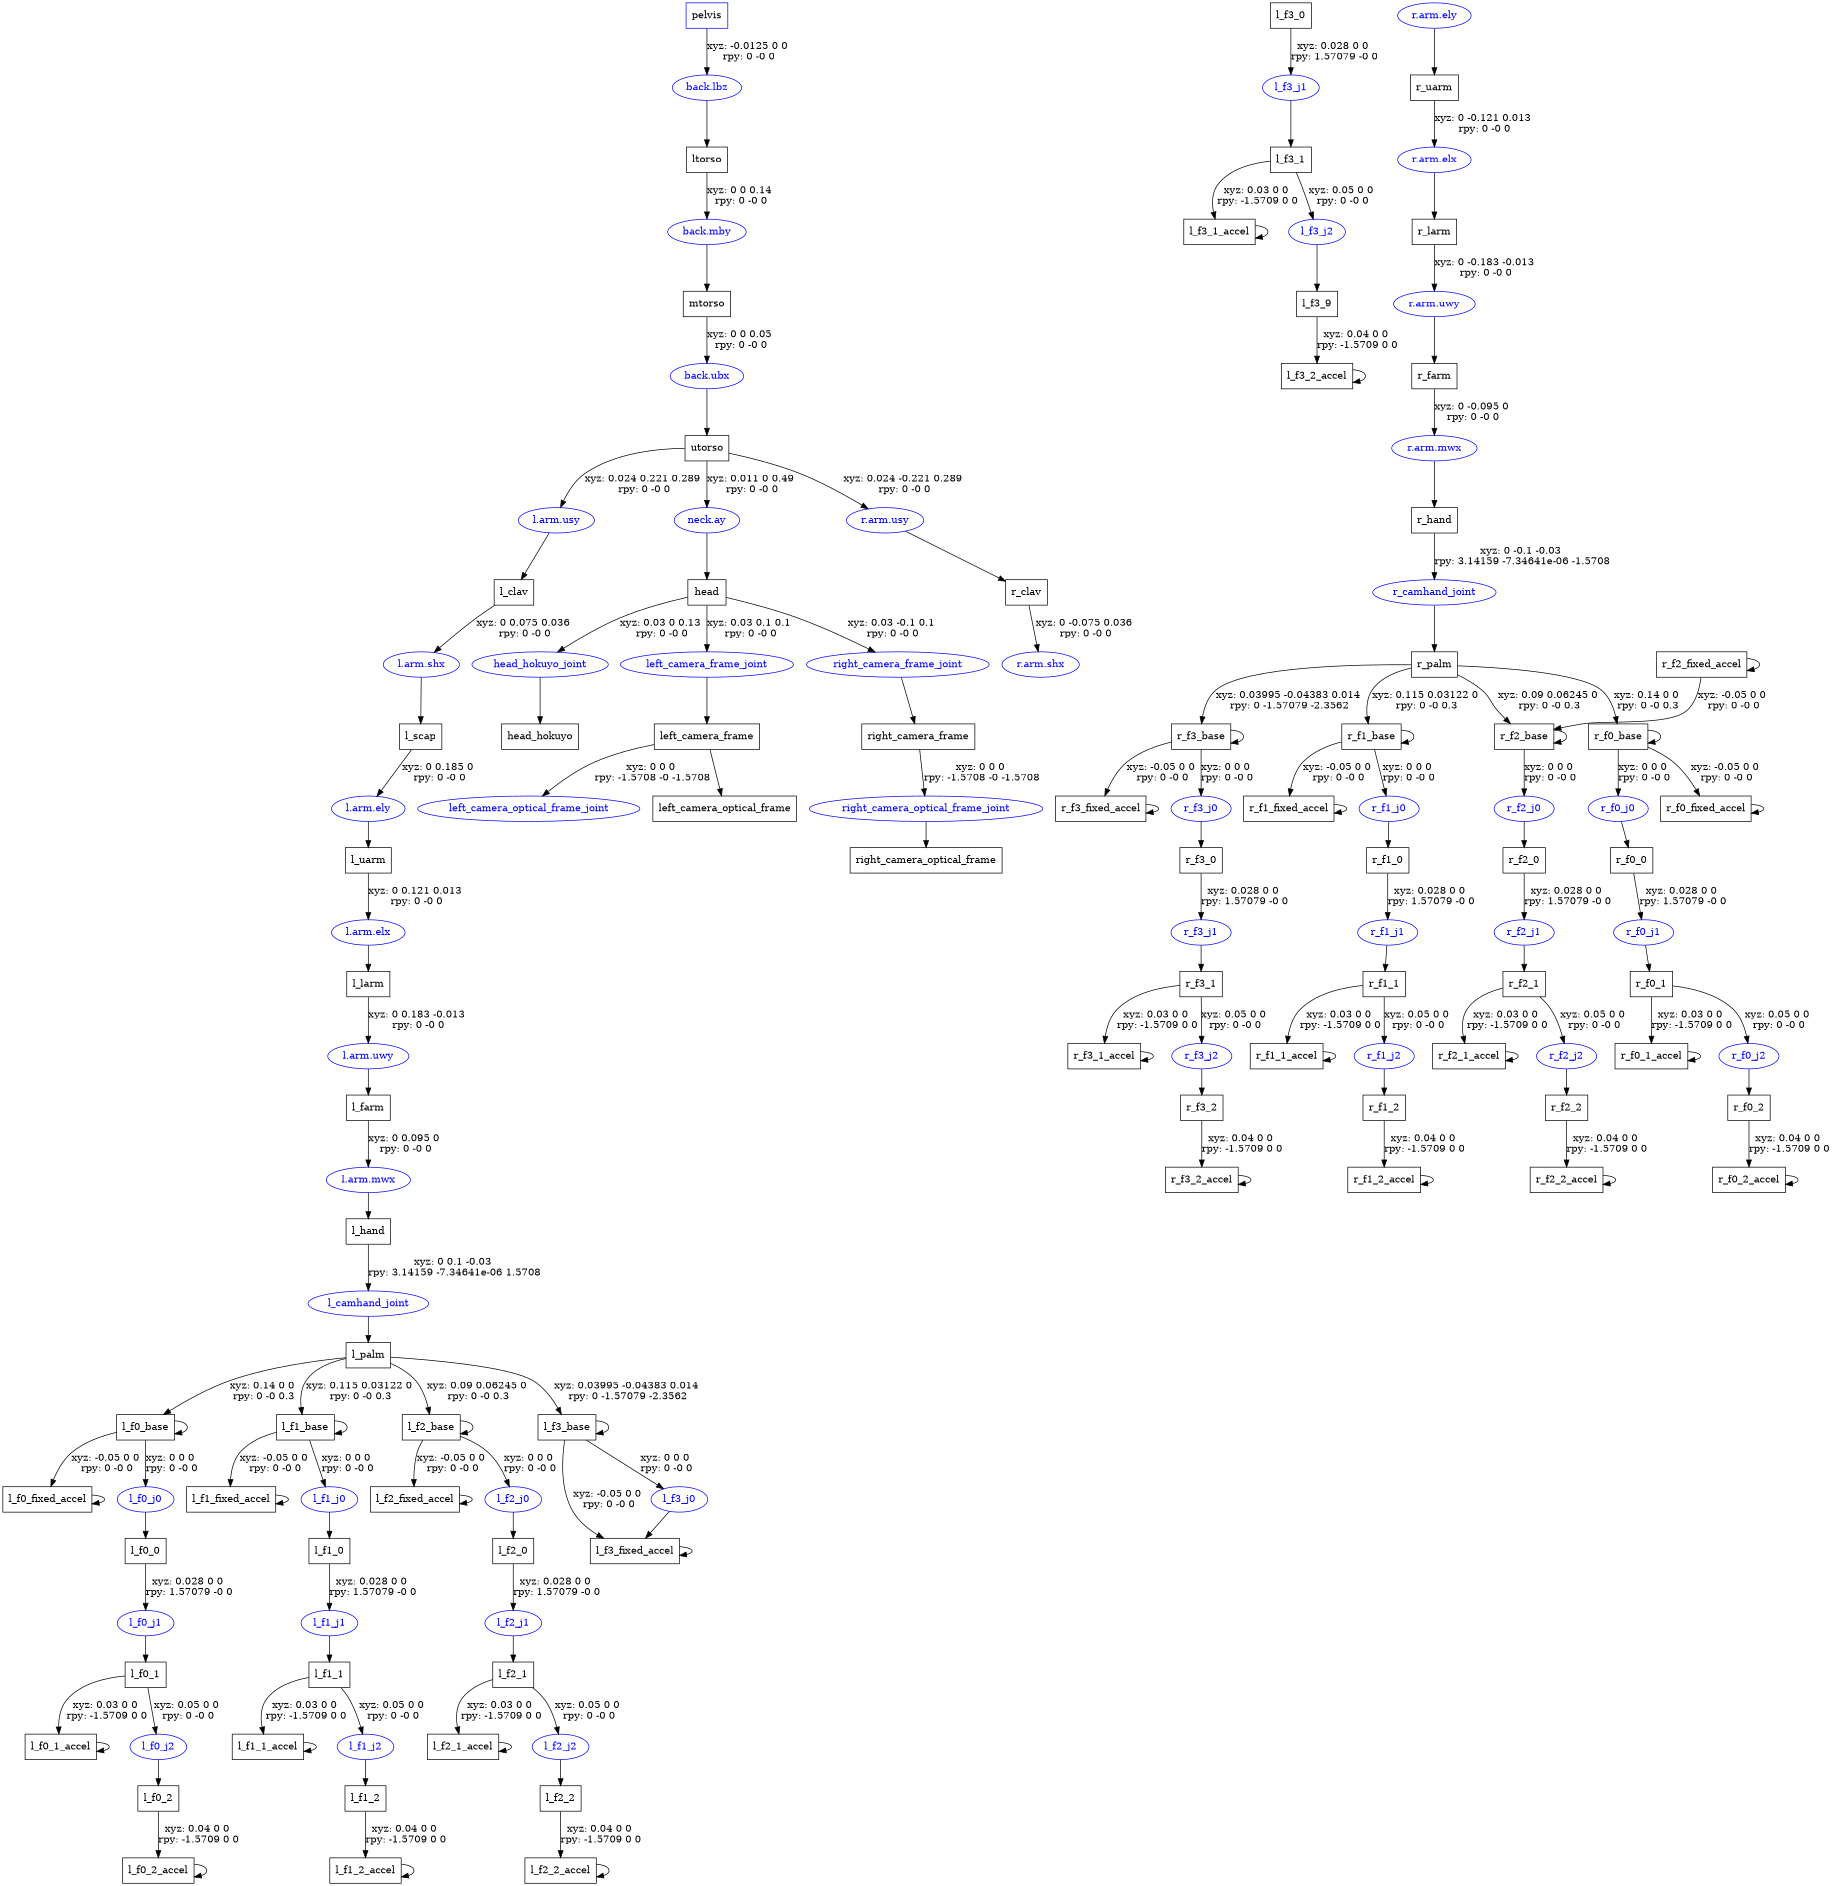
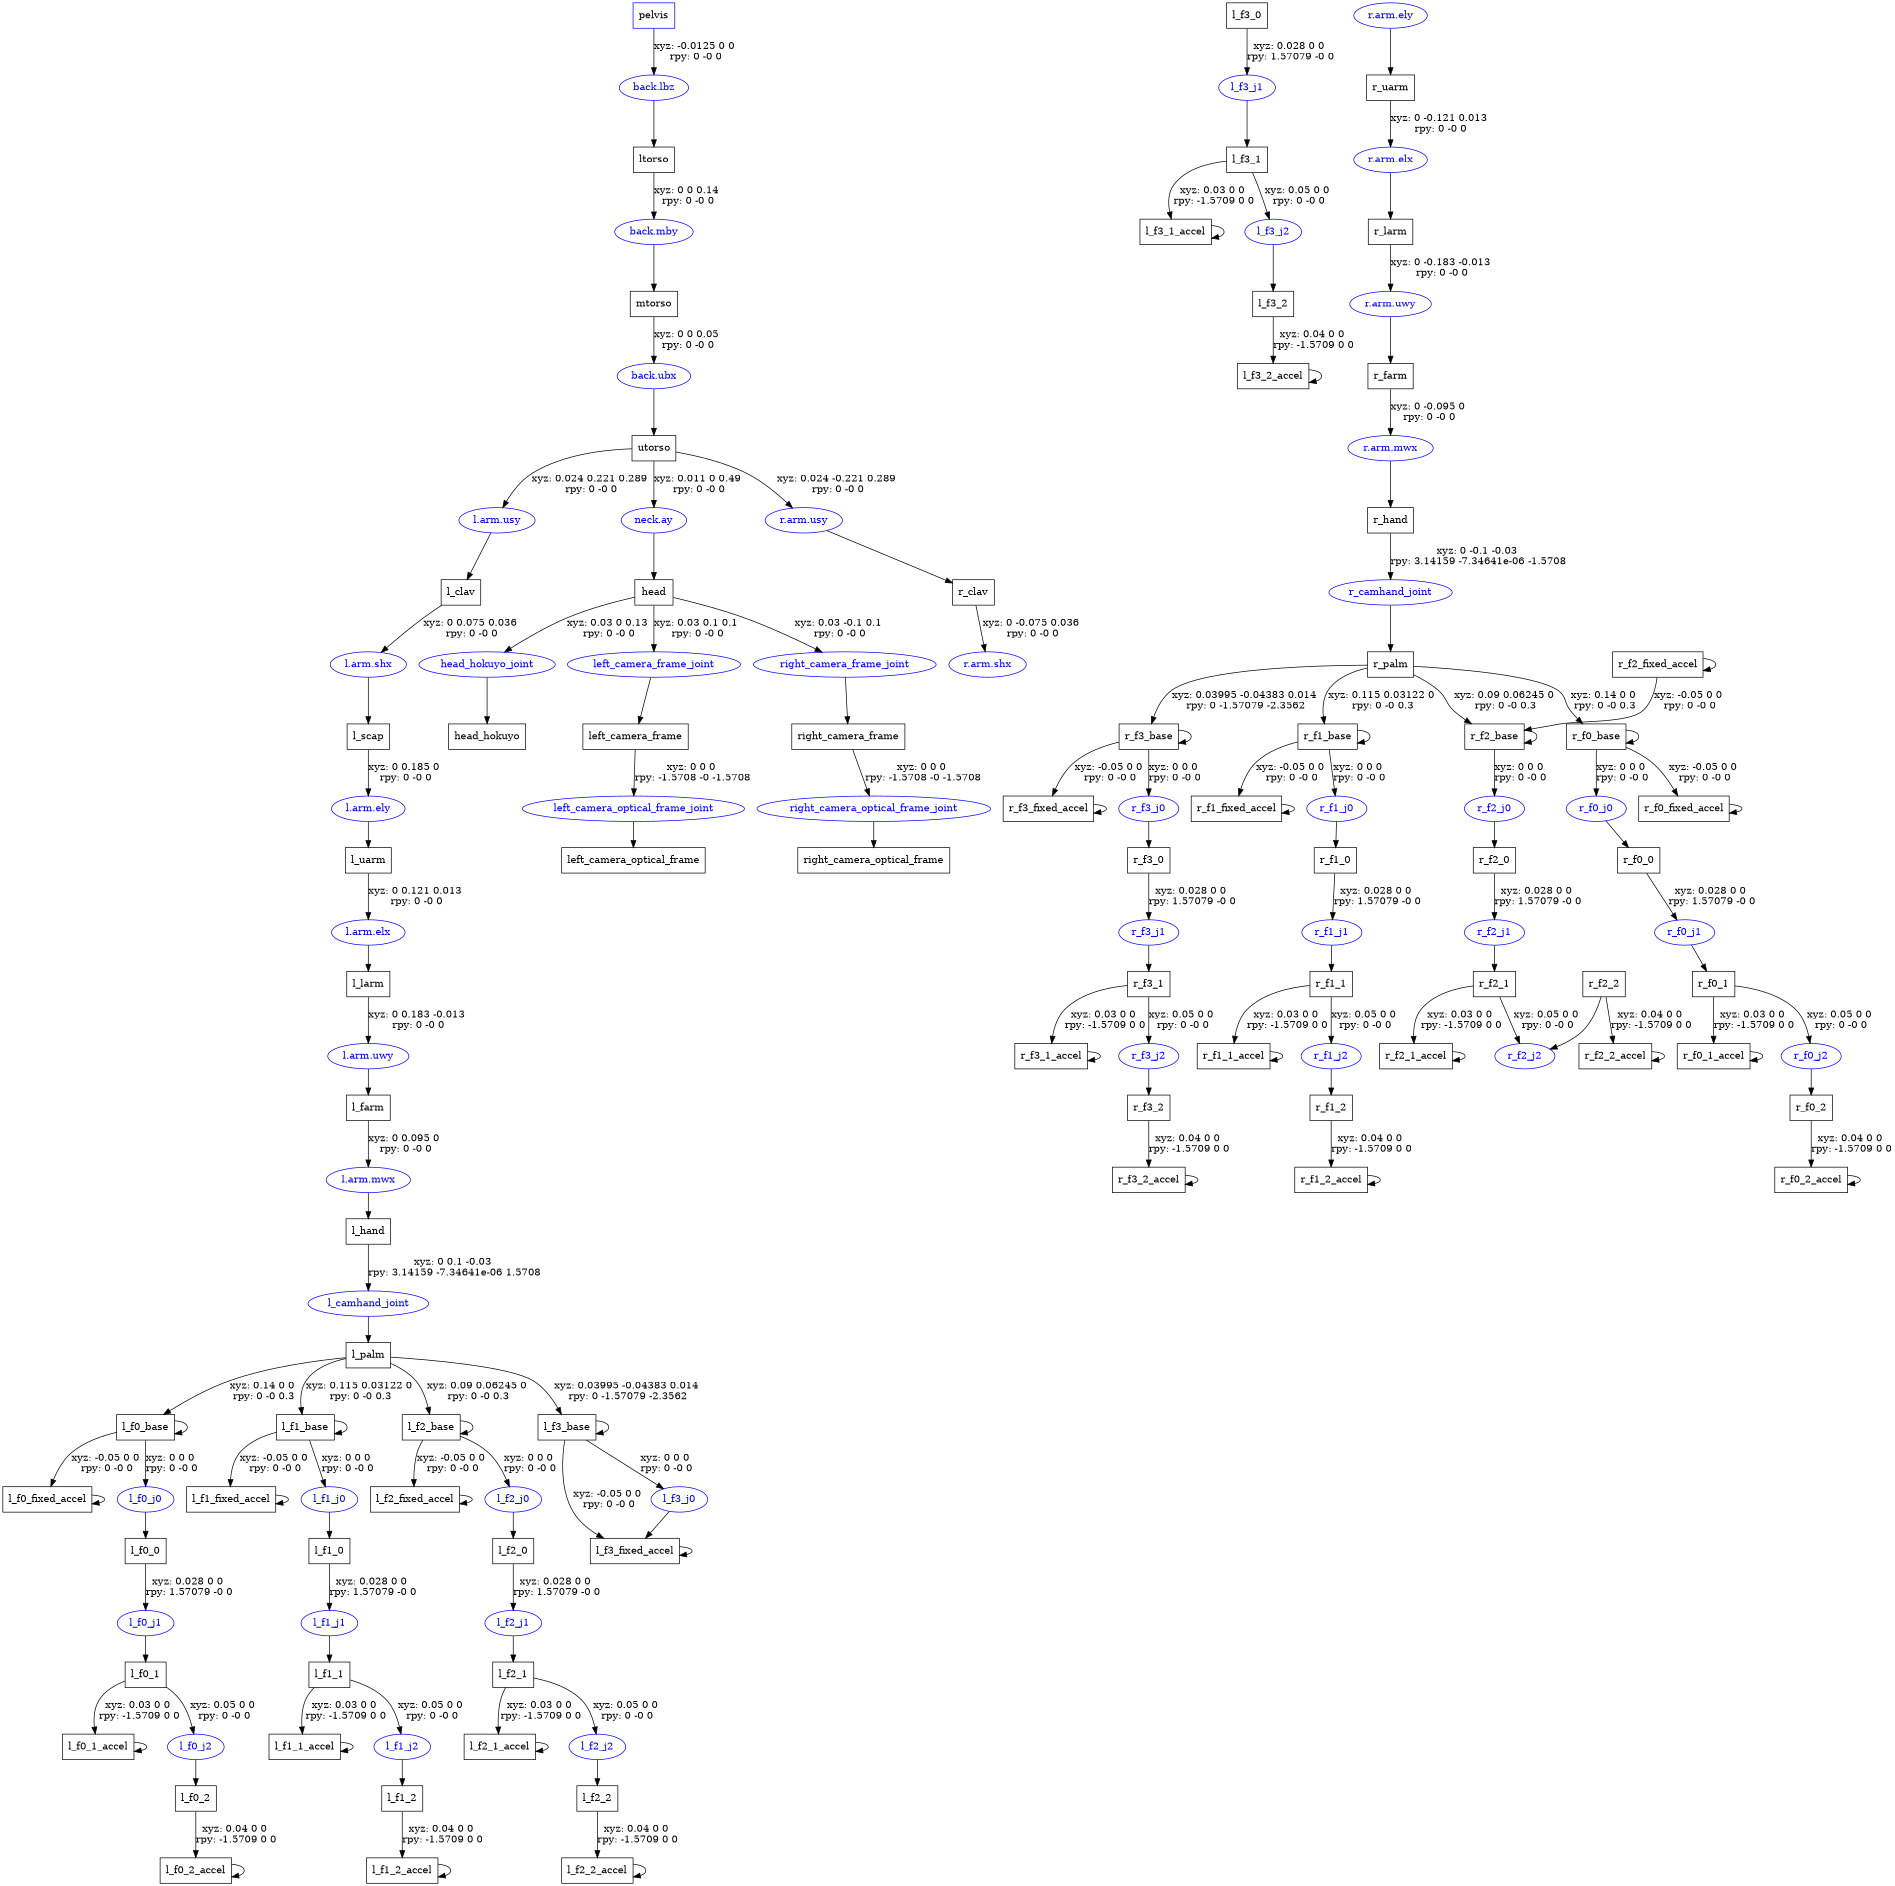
node "l_f3_9": label "l_f3_9" -> "l_f3_2"
edge "left_camera_frame" -> "left_camera_optical_frame": now "left_camera_optical_frame_joint" -> "left_camera_optical_frame"
edge "r_f2_j2" -> "r_f2_2": reversed
